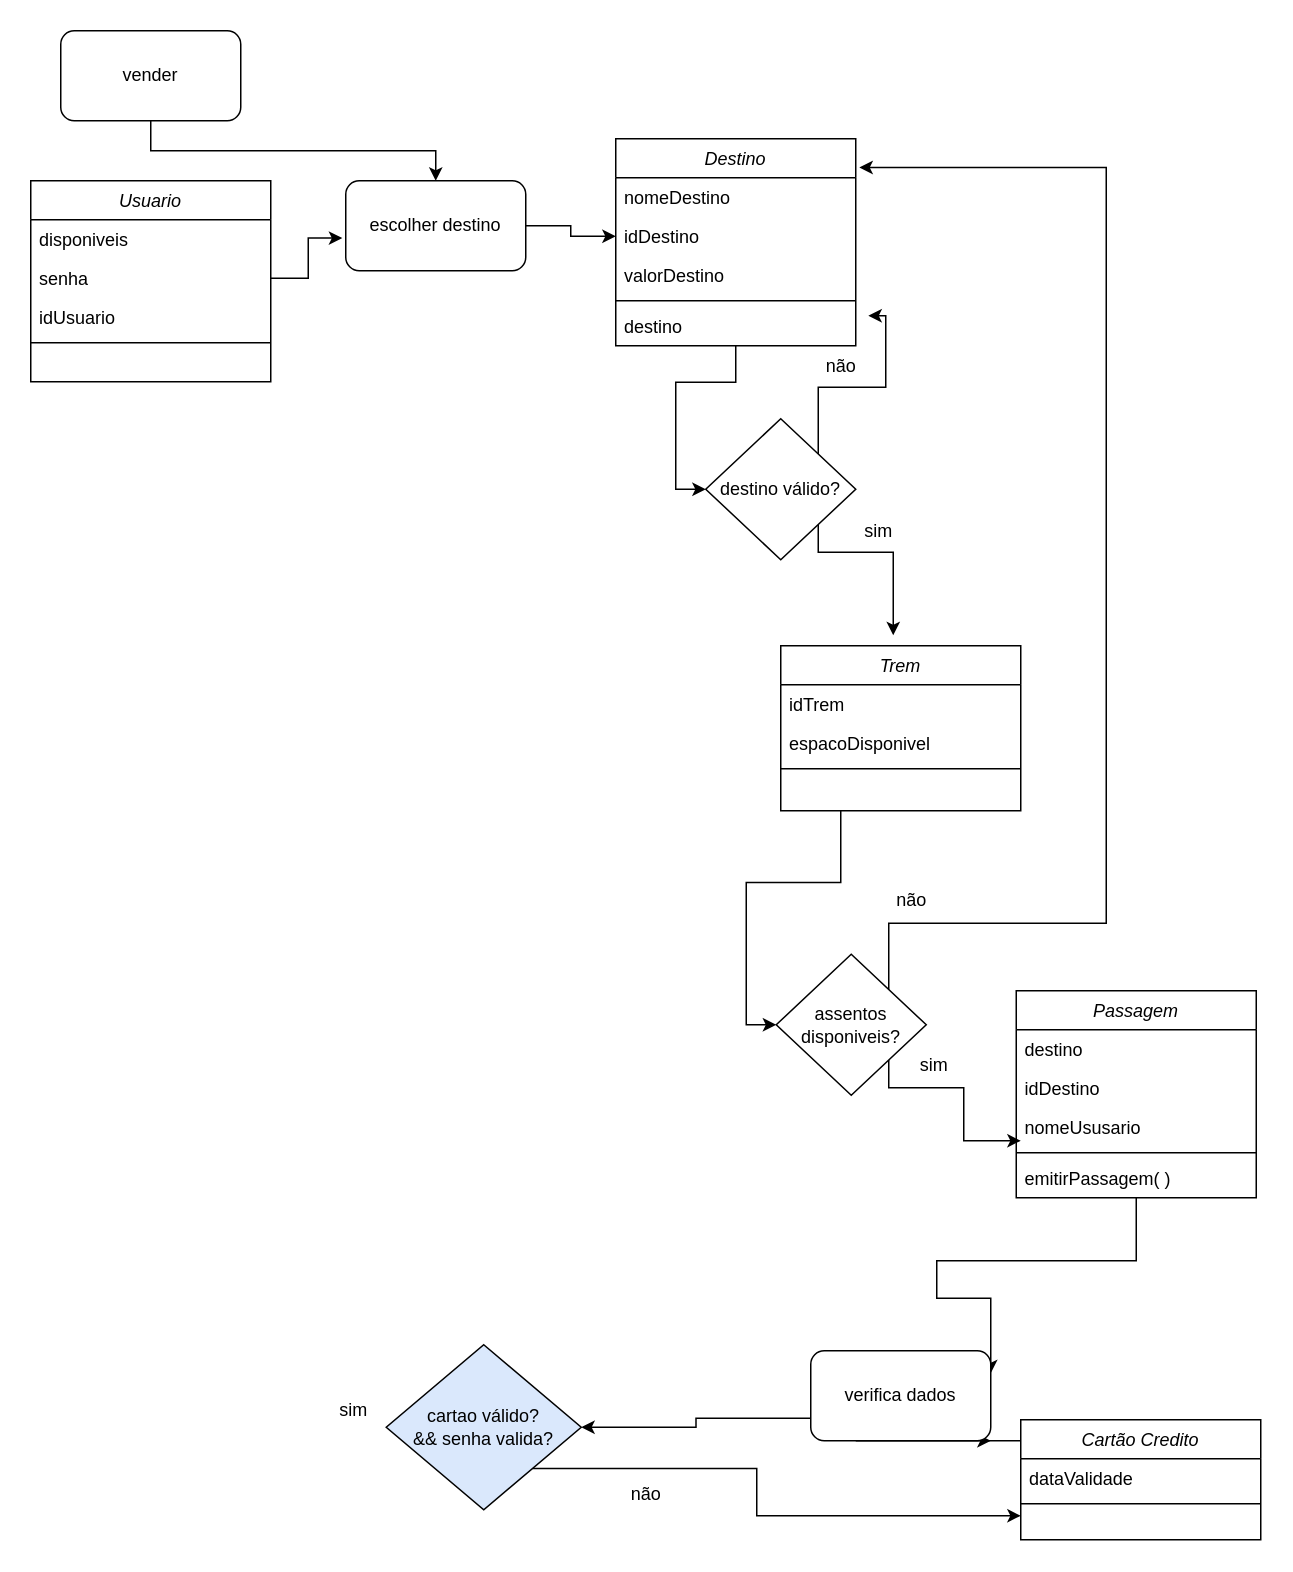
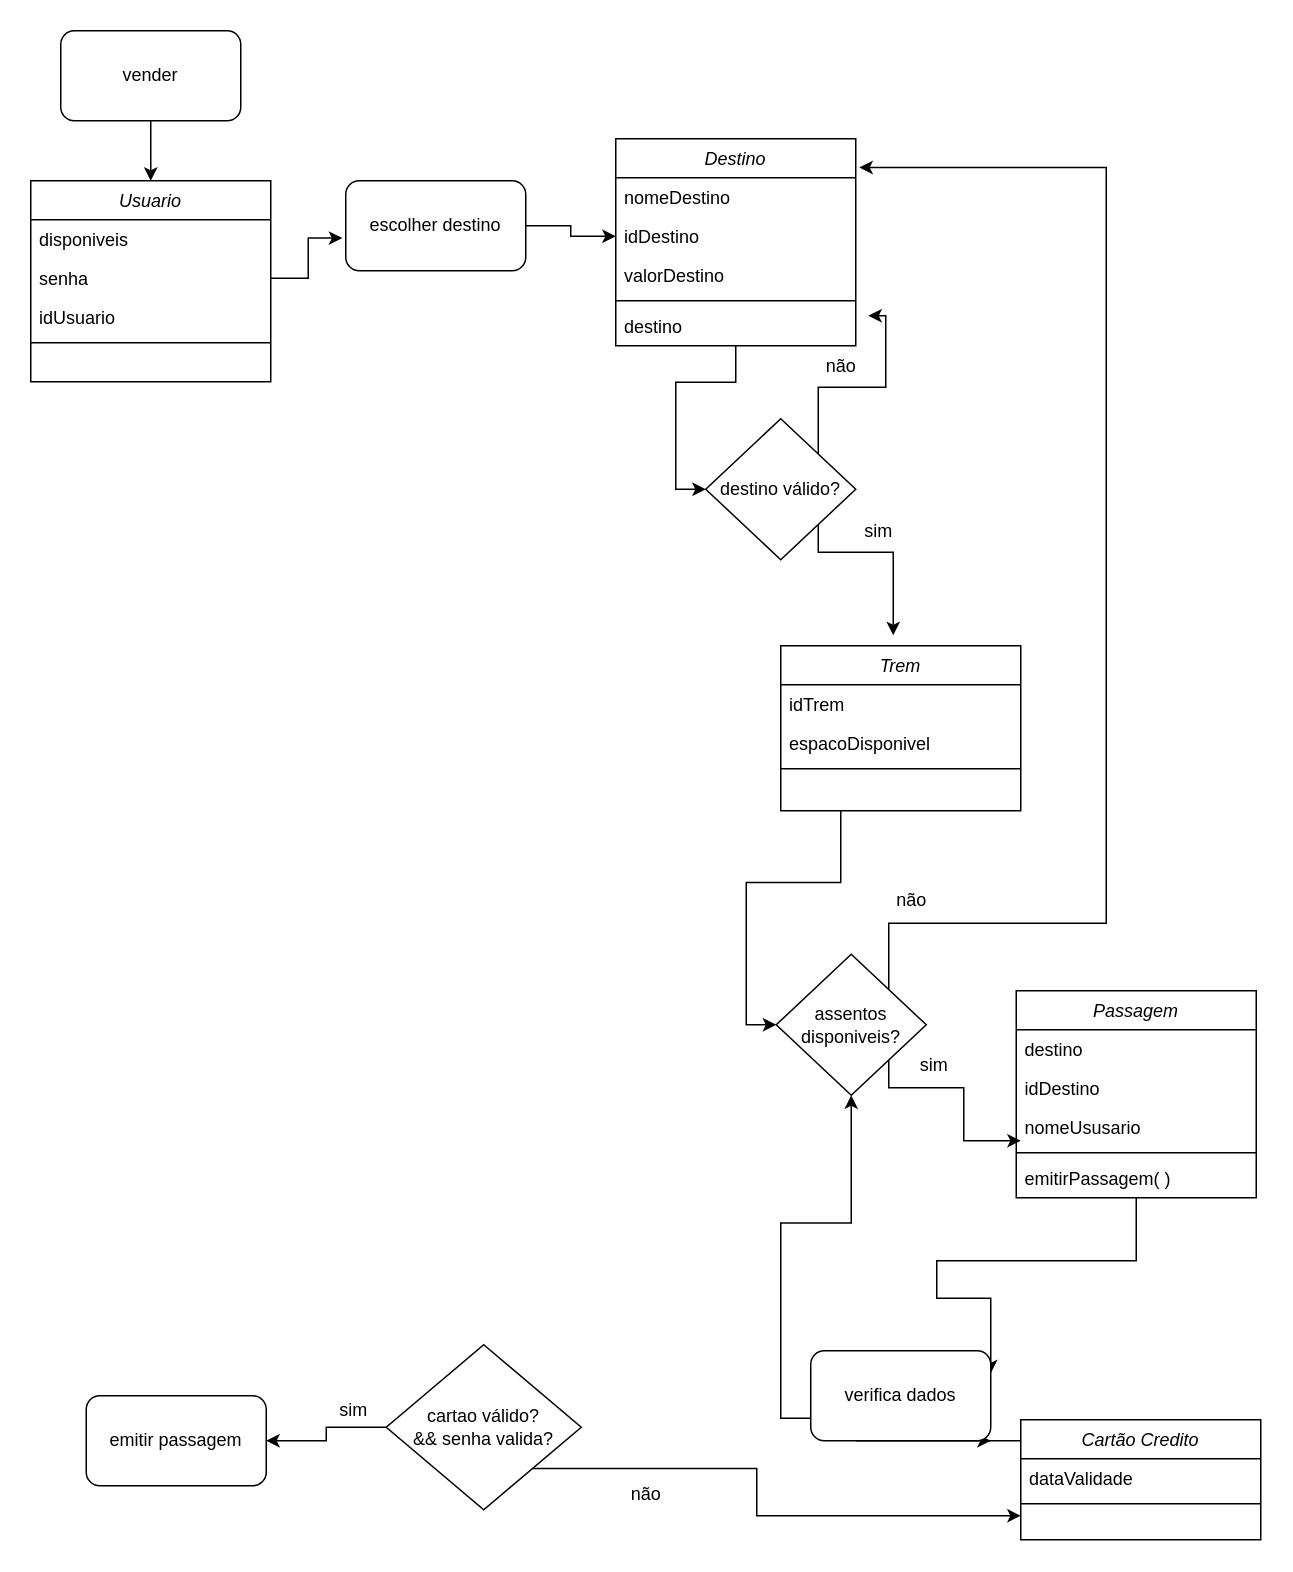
edge "vender" -> "escolher destino": now "vender" -> "Usuario"
node "cartao válido? && senha valida?": fillcolor #dae8fc -> #ffffff
edge "verifica dados" -> "cartao válido? && senha valida?": now "verifica dados" -> "assentos disponiveis?"
edge "cartao válido? && senha valida?" -> "emitir passagem": added
node "emitir passagem": added
